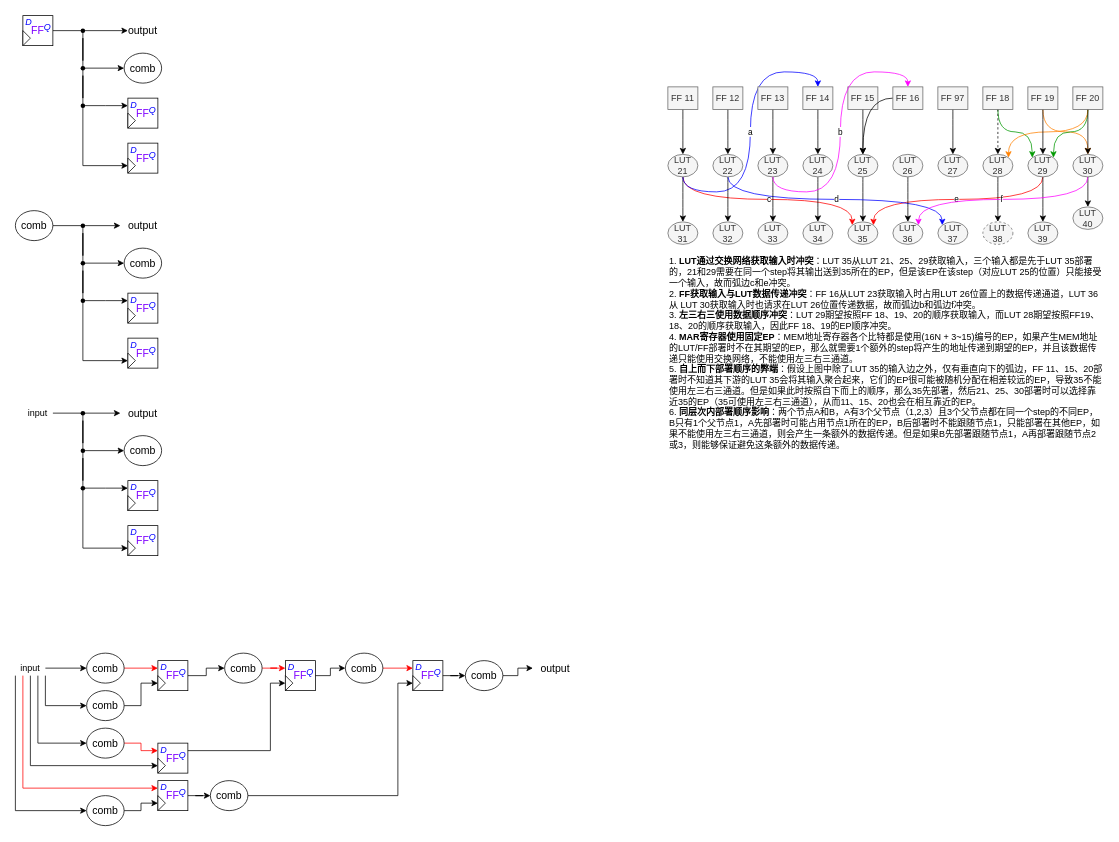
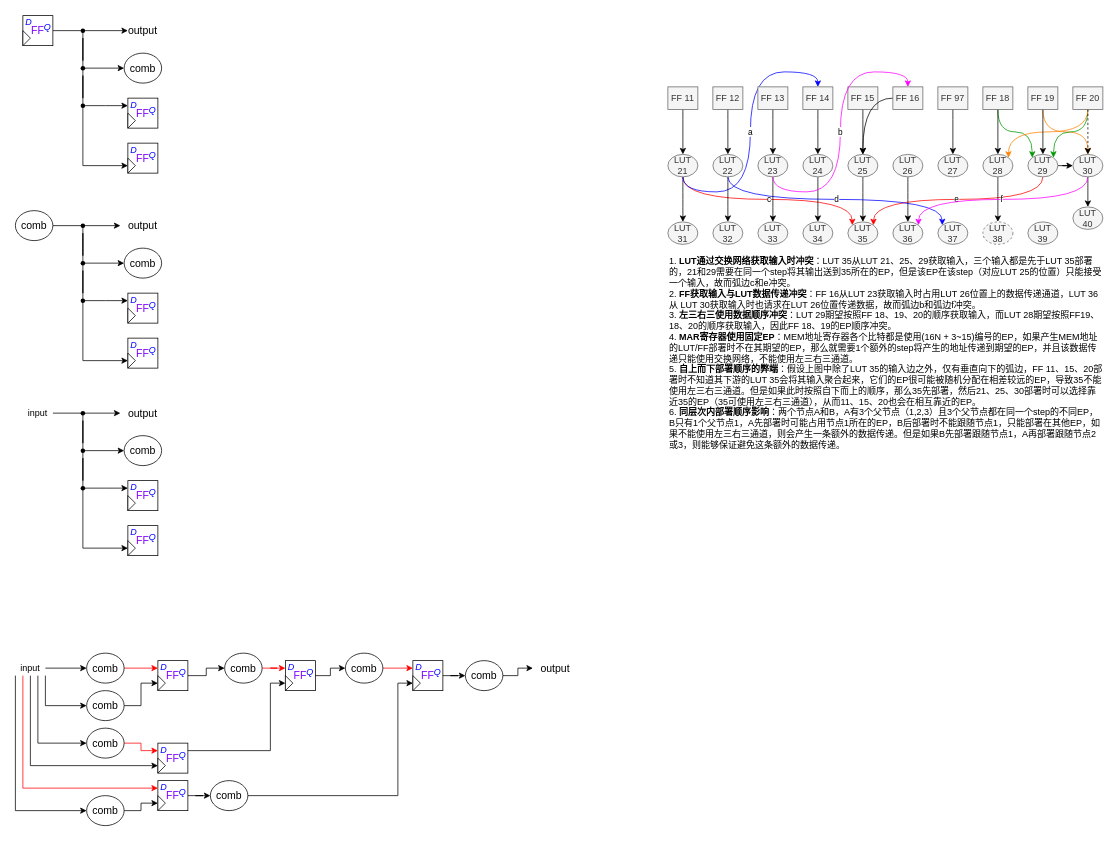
edge "FF 20" -> "LUT 30": style solid -> dashed
edge "FF 18" -> "LUT 28": style dashed -> solid
edge "LUT 29" -> "LUT 39": now "LUT 29" -> "LUT 30"
